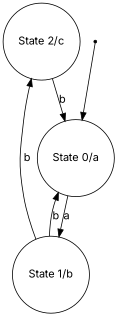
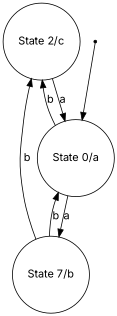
edge "State 2/c" -> "State 0/a": label "b" -> "a"
edge "State 0/a" -> "State 2/c": added, label "b"
node "State 1/b": label "State 1/b" -> "State 7/b"
